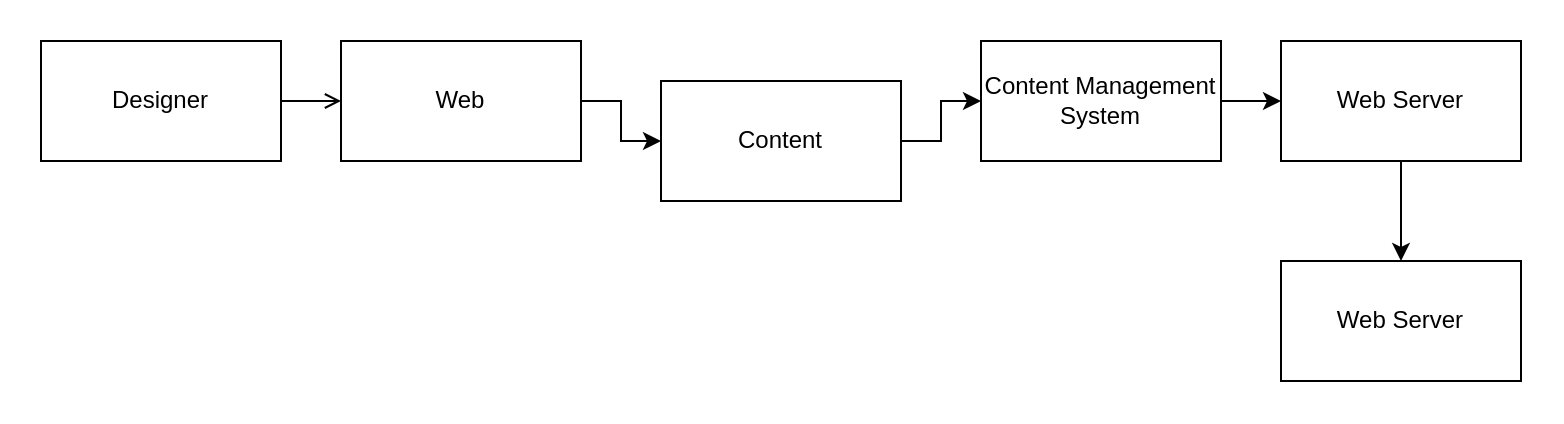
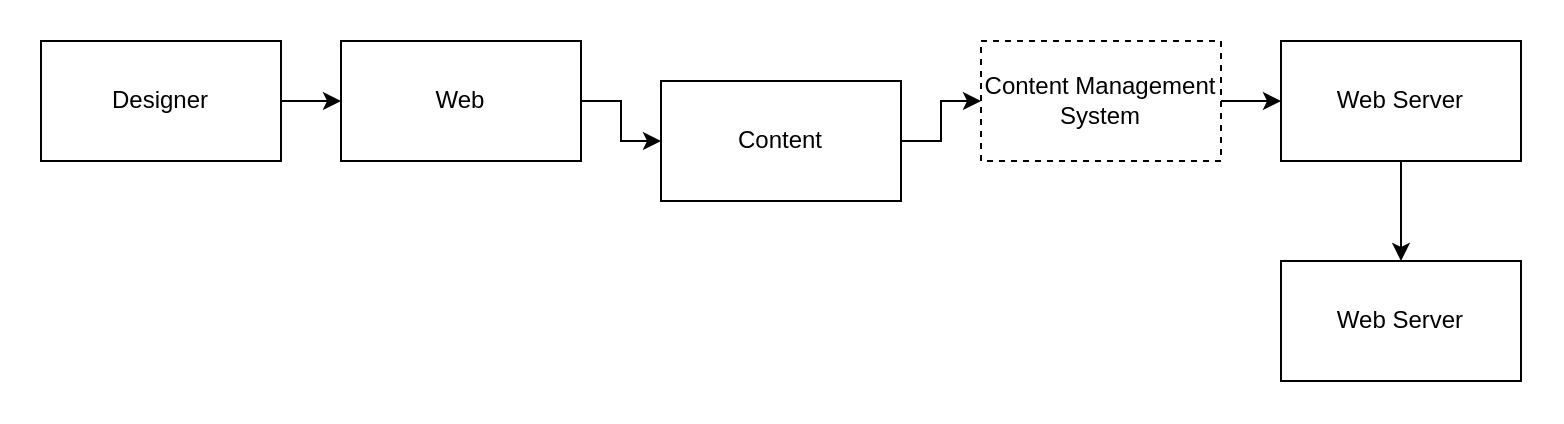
edge "Designer" -> "Web": arrowhead open -> classic
node "Content Management System": style solid -> dashed
